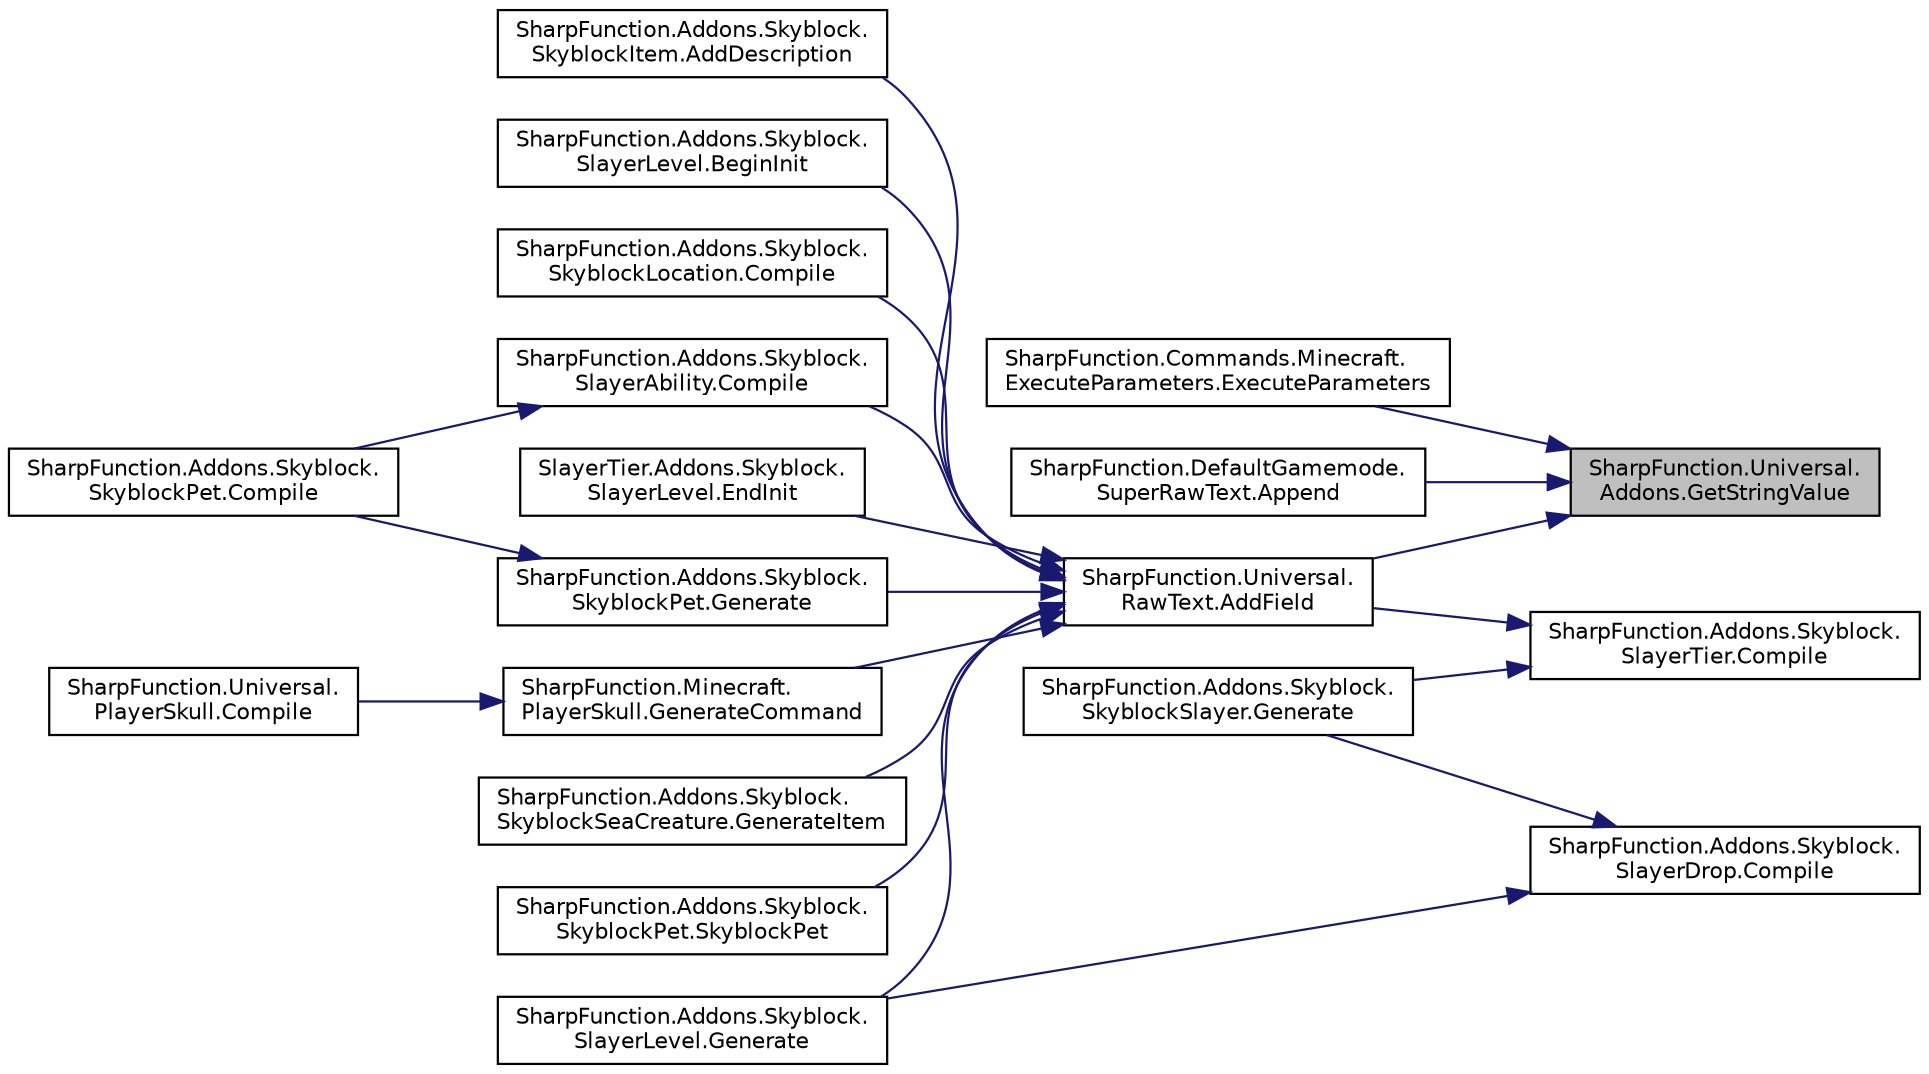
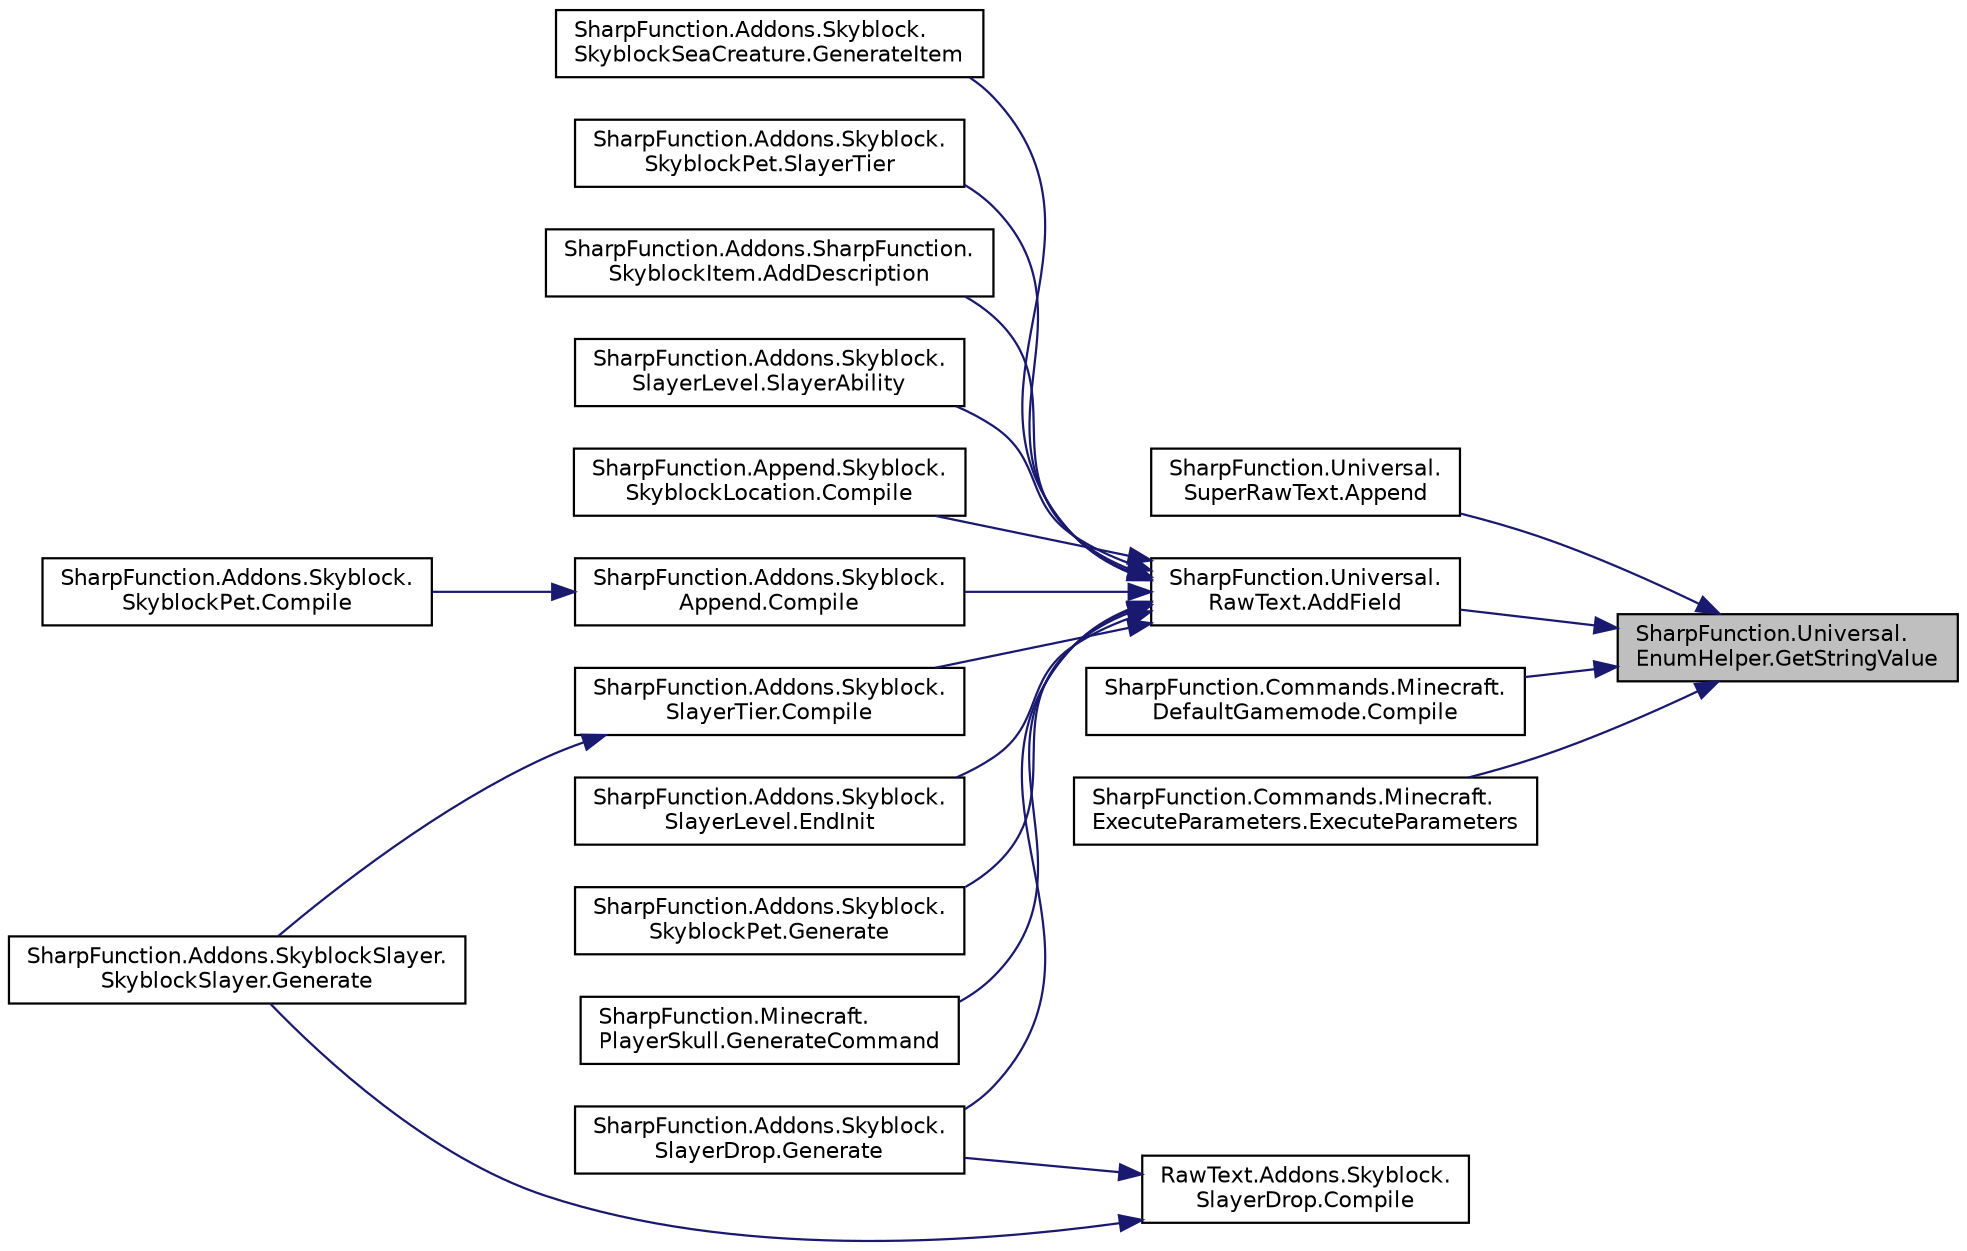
node "SharpFunction.Addons.Skyblock. SkyblockItem.AddDescription": label "SharpFunction.Addons.Skyblock. SkyblockItem.AddDescription" -> "SharpFunction.Addons.SharpFunction. SkyblockItem.AddDescription"
node "SharpFunction.Addons.Skyblock. SlayerLevel.BeginInit": label "SharpFunction.Addons.Skyblock. SlayerLevel.BeginInit" -> "SharpFunction.Addons.Skyblock. SlayerLevel.SlayerAbility"
node "SharpFunction.Addons.Skyblock. SkyblockLocation.Compile": label "SharpFunction.Addons.Skyblock. SkyblockLocation.Compile" -> "SharpFunction.Append.Skyblock. SkyblockLocation.Compile"
node "SharpFunction.Addons.Skyblock. SlayerAbility.Compile": label "SharpFunction.Addons.Skyblock. SlayerAbility.Compile" -> "SharpFunction.Addons.Skyblock. Append.Compile"
node "SlayerTier.Addons.Skyblock. SlayerLevel.EndInit": label "SlayerTier.Addons.Skyblock. SlayerLevel.EndInit" -> "SharpFunction.Addons.Skyblock. SlayerLevel.EndInit"
node "SharpFunction.DefaultGamemode. SuperRawText.Append": label "SharpFunction.DefaultGamemode. SuperRawText.Append" -> "SharpFunction.Universal. SuperRawText.Append"
node "SharpFunction.Universal. Addons.GetStringValue": label "SharpFunction.Universal. Addons.GetStringValue" -> "SharpFunction.Universal. EnumHelper.GetStringValue"
edge "SharpFunction.Addons.Skyblock. SkyblockPet.Compile" -> "SharpFunction.Addons.Skyblock. SkyblockPet.Generate": removed
edge "SharpFunction.Universal. RawText.AddField" -> "SharpFunction.Addons.Skyblock. SlayerTier.Compile": reversed
node "SharpFunction.Universal. PlayerSkull.Compile": removed
node "SharpFunction.Addons.Skyblock. SkyblockSlayer.Generate": label "SharpFunction.Addons.Skyblock. SkyblockSlayer.Generate" -> "SharpFunction.Addons.SkyblockSlayer. SkyblockSlayer.Generate"
node "SharpFunction.Commands.Minecraft. DefaultGamemode.Compile": added
node "SharpFunction.Addons.Skyblock. SlayerDrop.Compile": label "SharpFunction.Addons.Skyblock. SlayerDrop.Compile" -> "RawText.Addons.Skyblock. SlayerDrop.Compile"
node "SharpFunction.Addons.Skyblock. SkyblockPet.SkyblockPet": label "SharpFunction.Addons.Skyblock. SkyblockPet.SkyblockPet" -> "SharpFunction.Addons.Skyblock. SkyblockPet.SlayerTier"
node "SharpFunction.Addons.Skyblock. SlayerLevel.Generate": label "SharpFunction.Addons.Skyblock. SlayerLevel.Generate" -> "SharpFunction.Addons.Skyblock. SlayerDrop.Generate"
